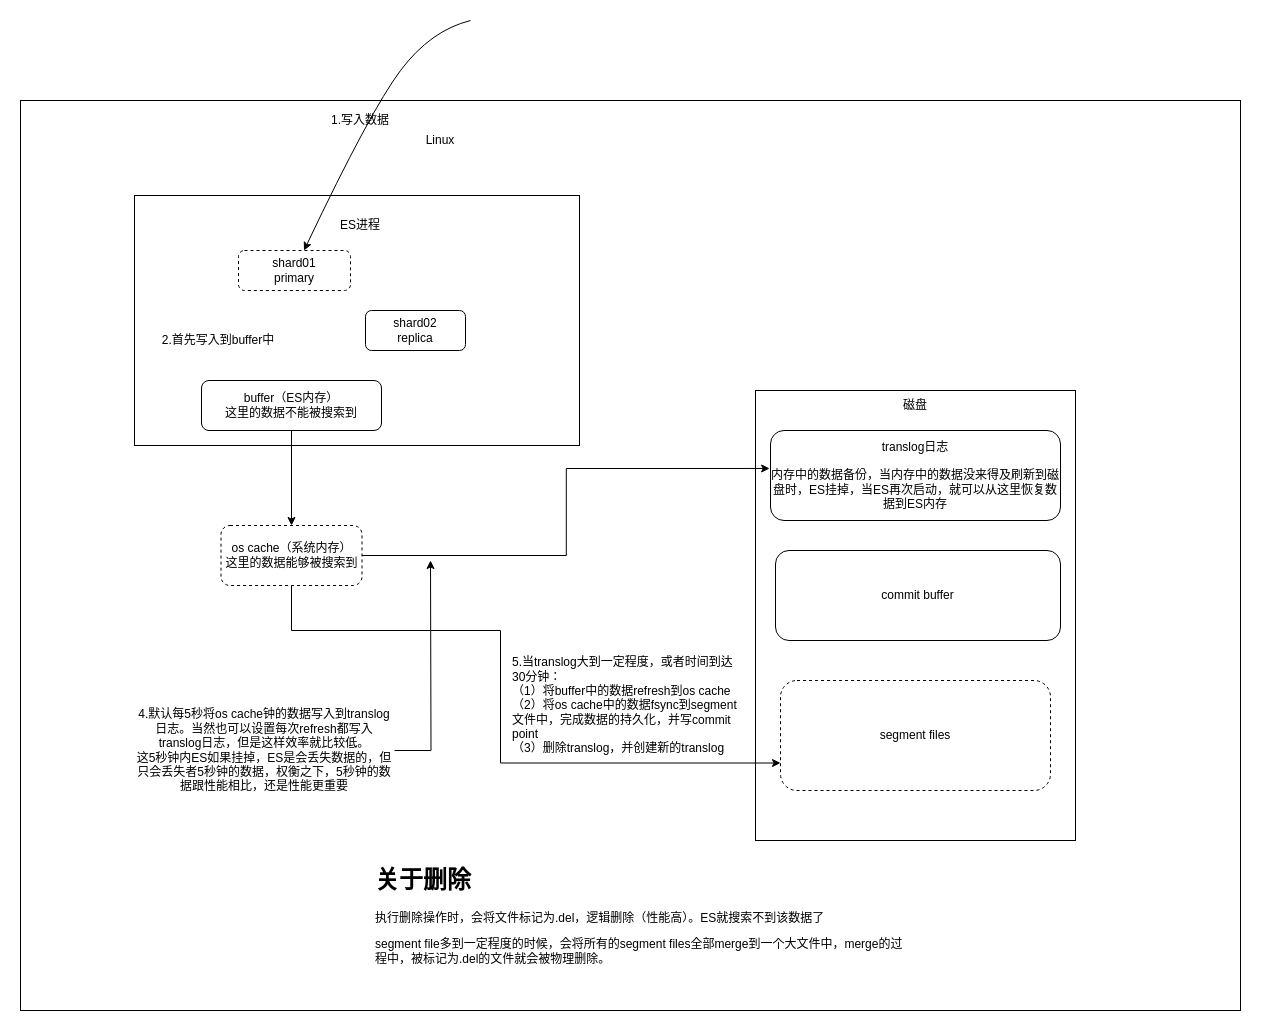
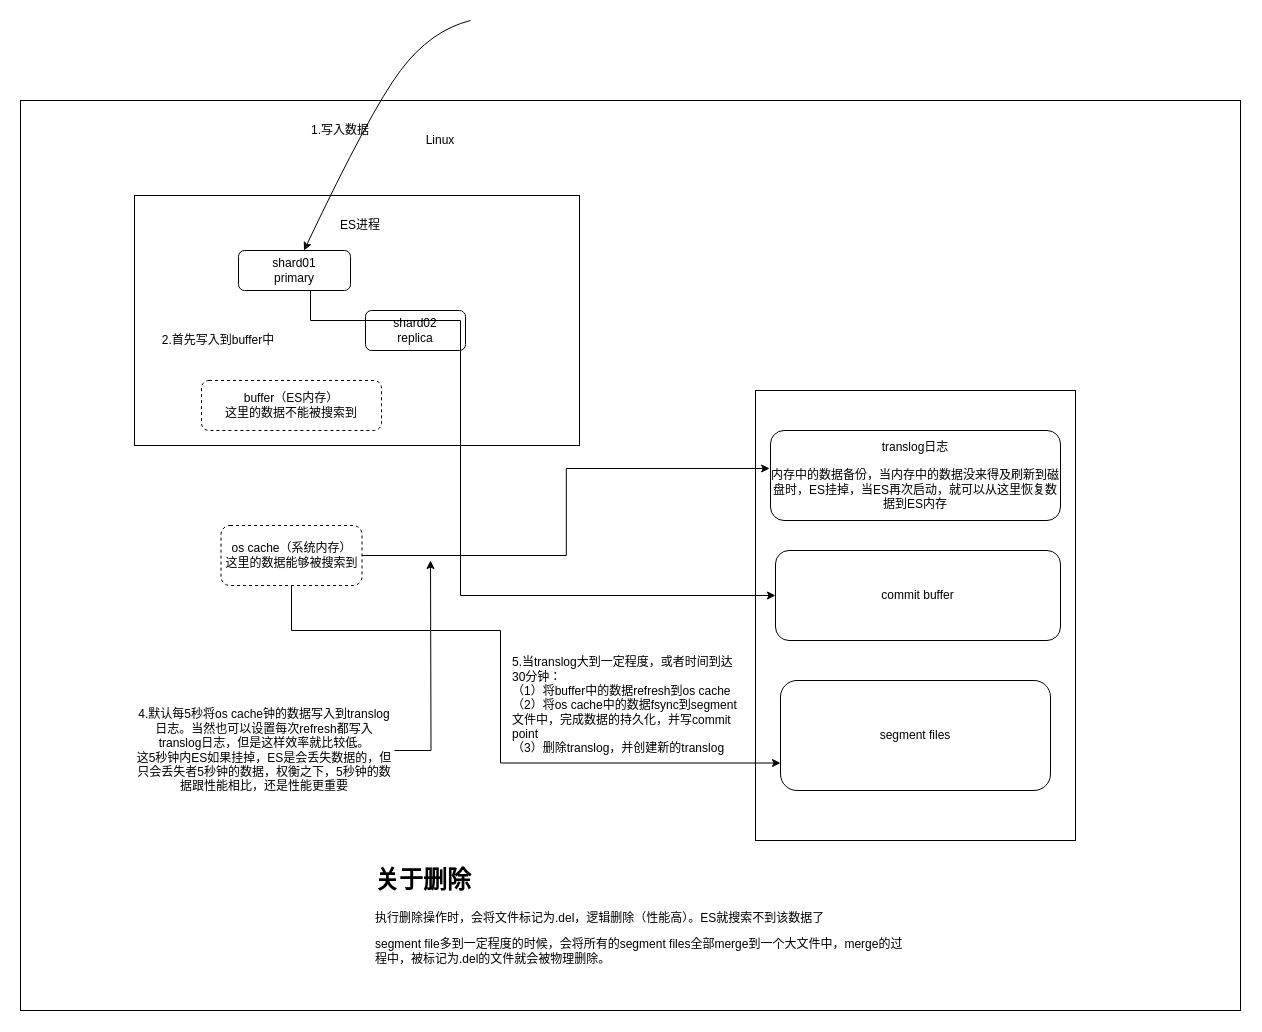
node "1.写入数据": moved (361, 121) -> (341, 131)
node "shard01 primary": style dashed -> solid
node "buffer（ES内存） 这里的数据不能被搜索到": style solid -> dashed
node "磁盘": removed
edge "buffer（ES内存） 这里的数据不能被搜索到" -> "os cache（系统内存） 这里的数据能够被搜索到": removed
edge "shard01 primary" -> "commit buffer": added
node "segment files": style dashed -> solid
